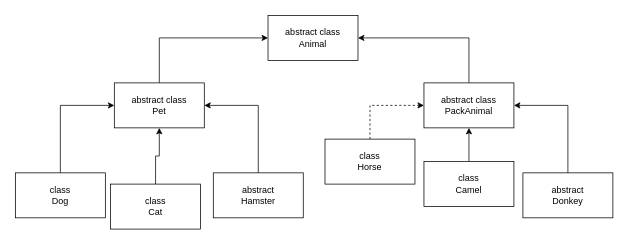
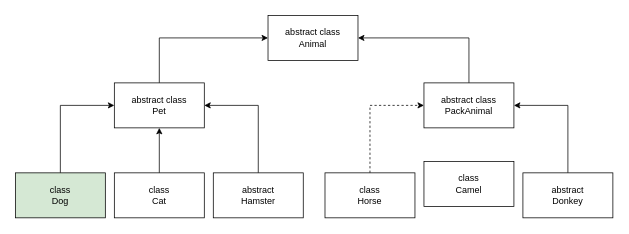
edge "class Camel" -> "abstract class PackAnimal": removed
node "class Horse": moved (370, 162) -> (370, 195)
node "class Dog": fillcolor #ffffff -> #d5e8d4
node "class Cat": moved (156, 207) -> (159, 195)
